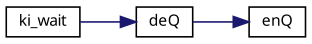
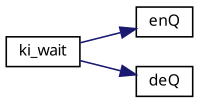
edge "deQ" -> "enQ": now "ki_wait" -> "enQ"
